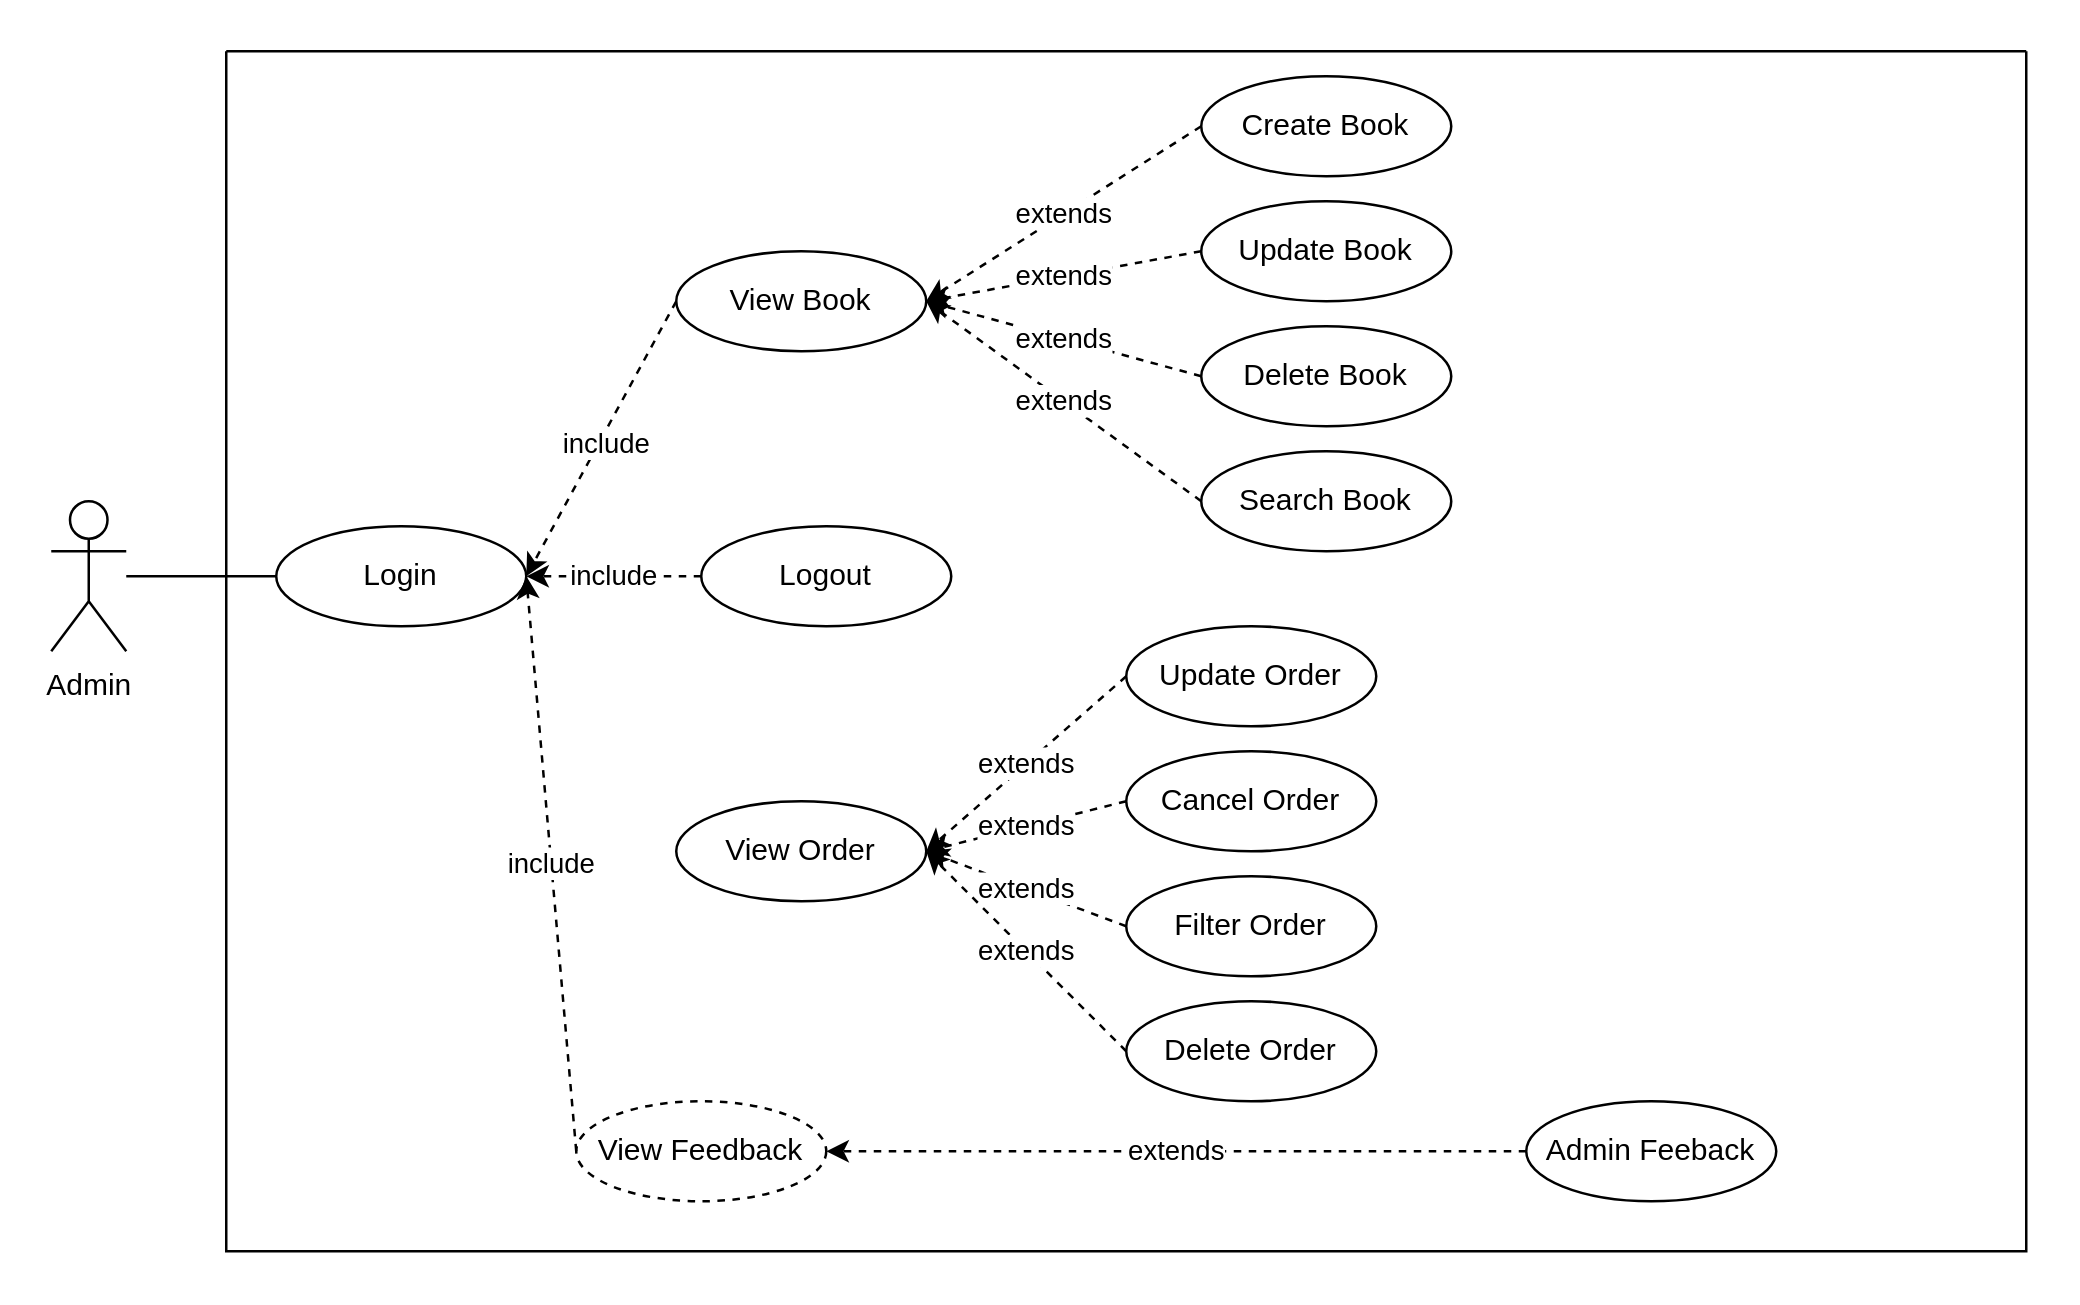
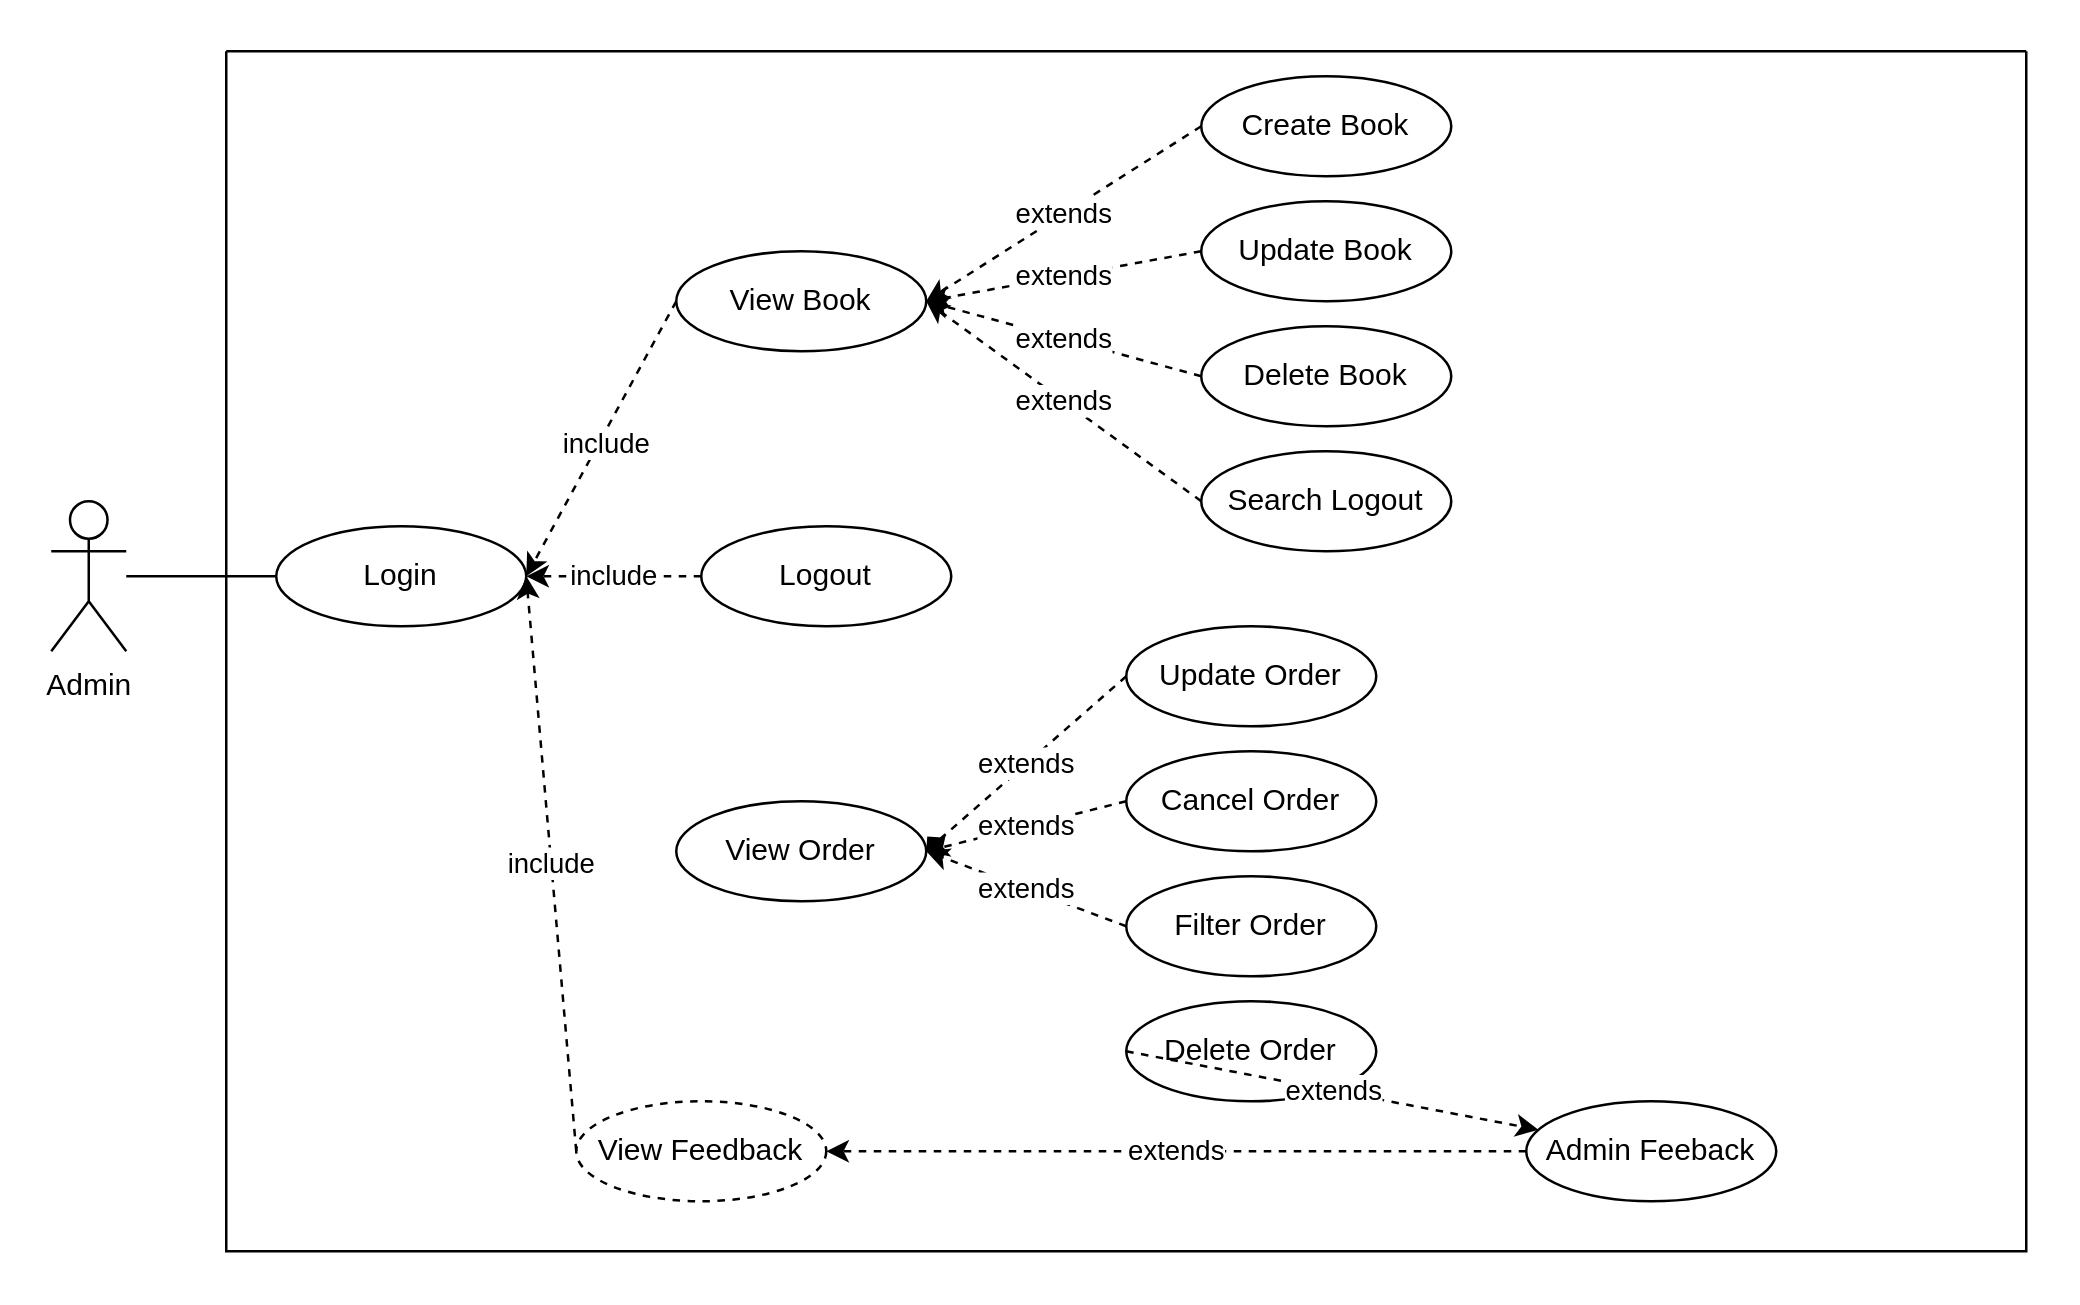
node "Search Book": label "Search Book" -> "Search Logout"
edge "Update Order" -> "View Order": arrowhead classic -> diamond
edge "Delete Order" -> "View Order": now "Delete Order" -> "Admin Feeback"
